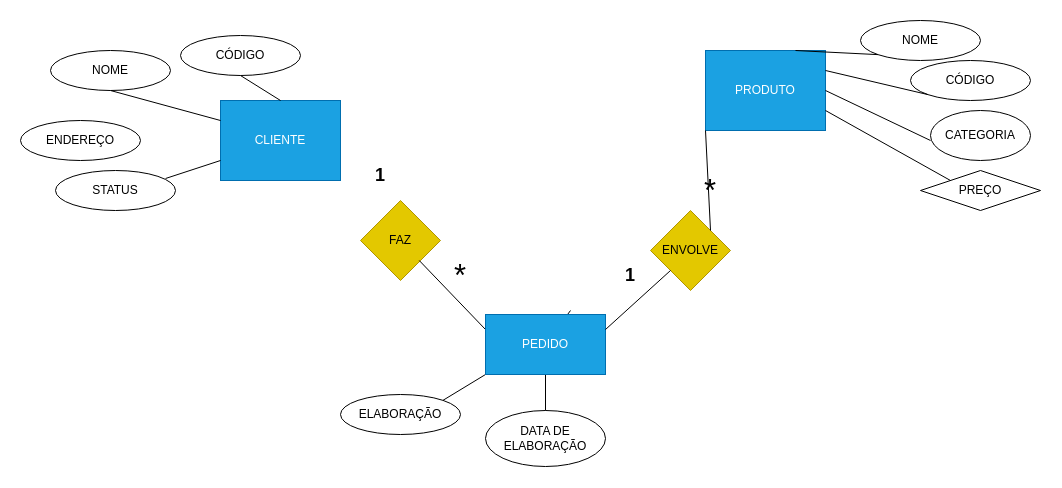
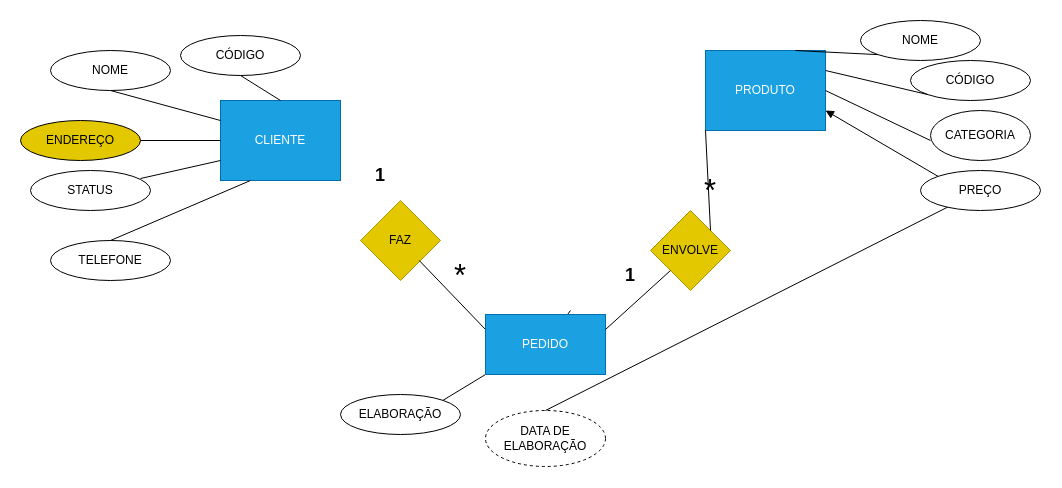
edge "PRODUTO" -- "PREÇO": arrowhead none -> block
node "ENDEREÇO": fillcolor #ffffff -> #e3c800
edge "ENDEREÇO" -- "CLIENTE": added
node "STATUS": moved (116, 191) -> (91, 191)
node "PREÇO": shape diamond -> ellipse
edge "CLIENTE" -- "TELEFONE": added
node "TELEFONE": added
edge "PEDIDO" -- "DATA DE ELABORAÇÃO": now "PREÇO" -- "DATA DE ELABORAÇÃO"
node "DATA DE ELABORAÇÃO": style solid -> dashed
